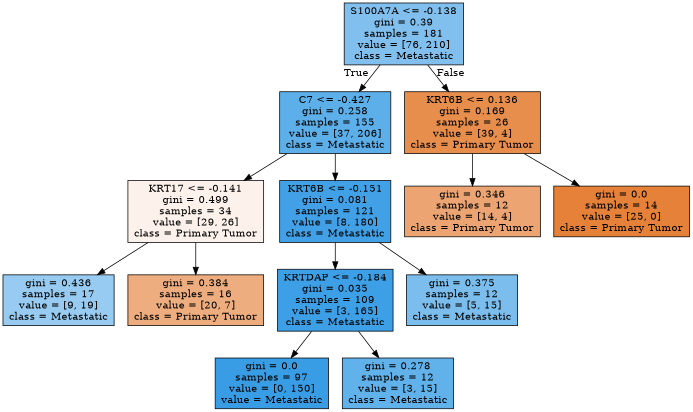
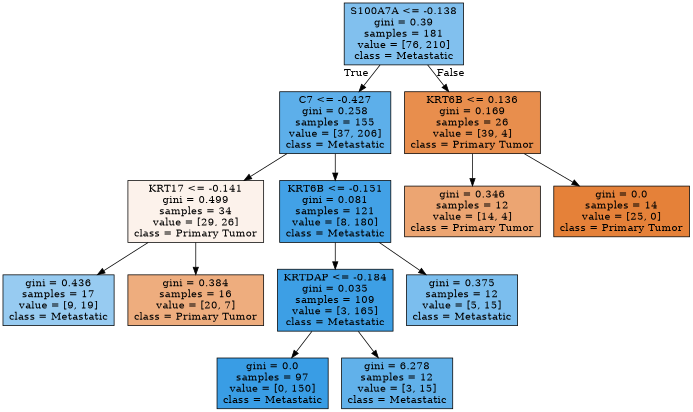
node "gini = 0.0 samples = 97 value = [0, 150] value = Metastatic": label "gini = 0.0 samples = 97 value = [0, 150] value = Metastatic" -> "gini = 0.0 samples = 97 value = [0, 150] class = Metastatic"
node "gini = 0.278 samples = 12 value = [3, 15] class = Metastatic": label "gini = 0.278 samples = 12 value = [3, 15] class = Metastatic" -> "gini = 6.278 samples = 12 value = [3, 15] class = Metastatic"
